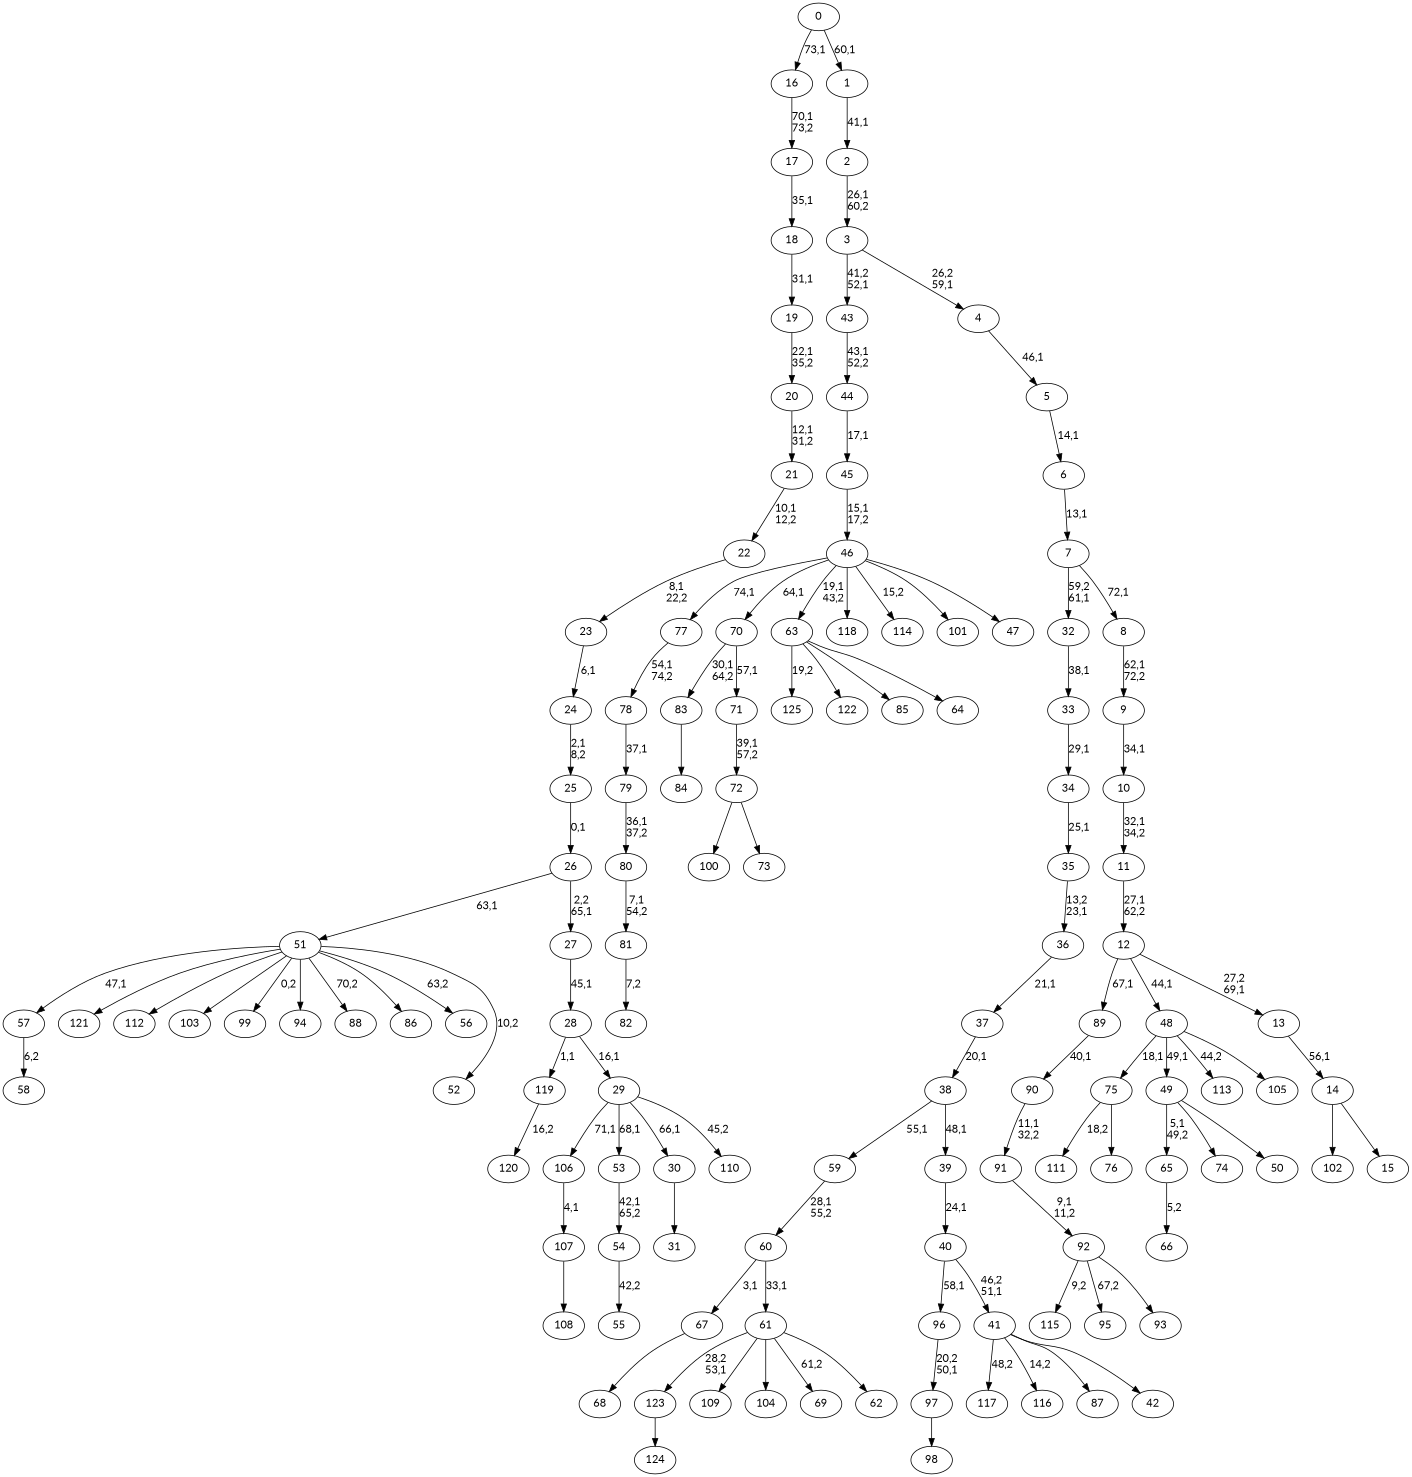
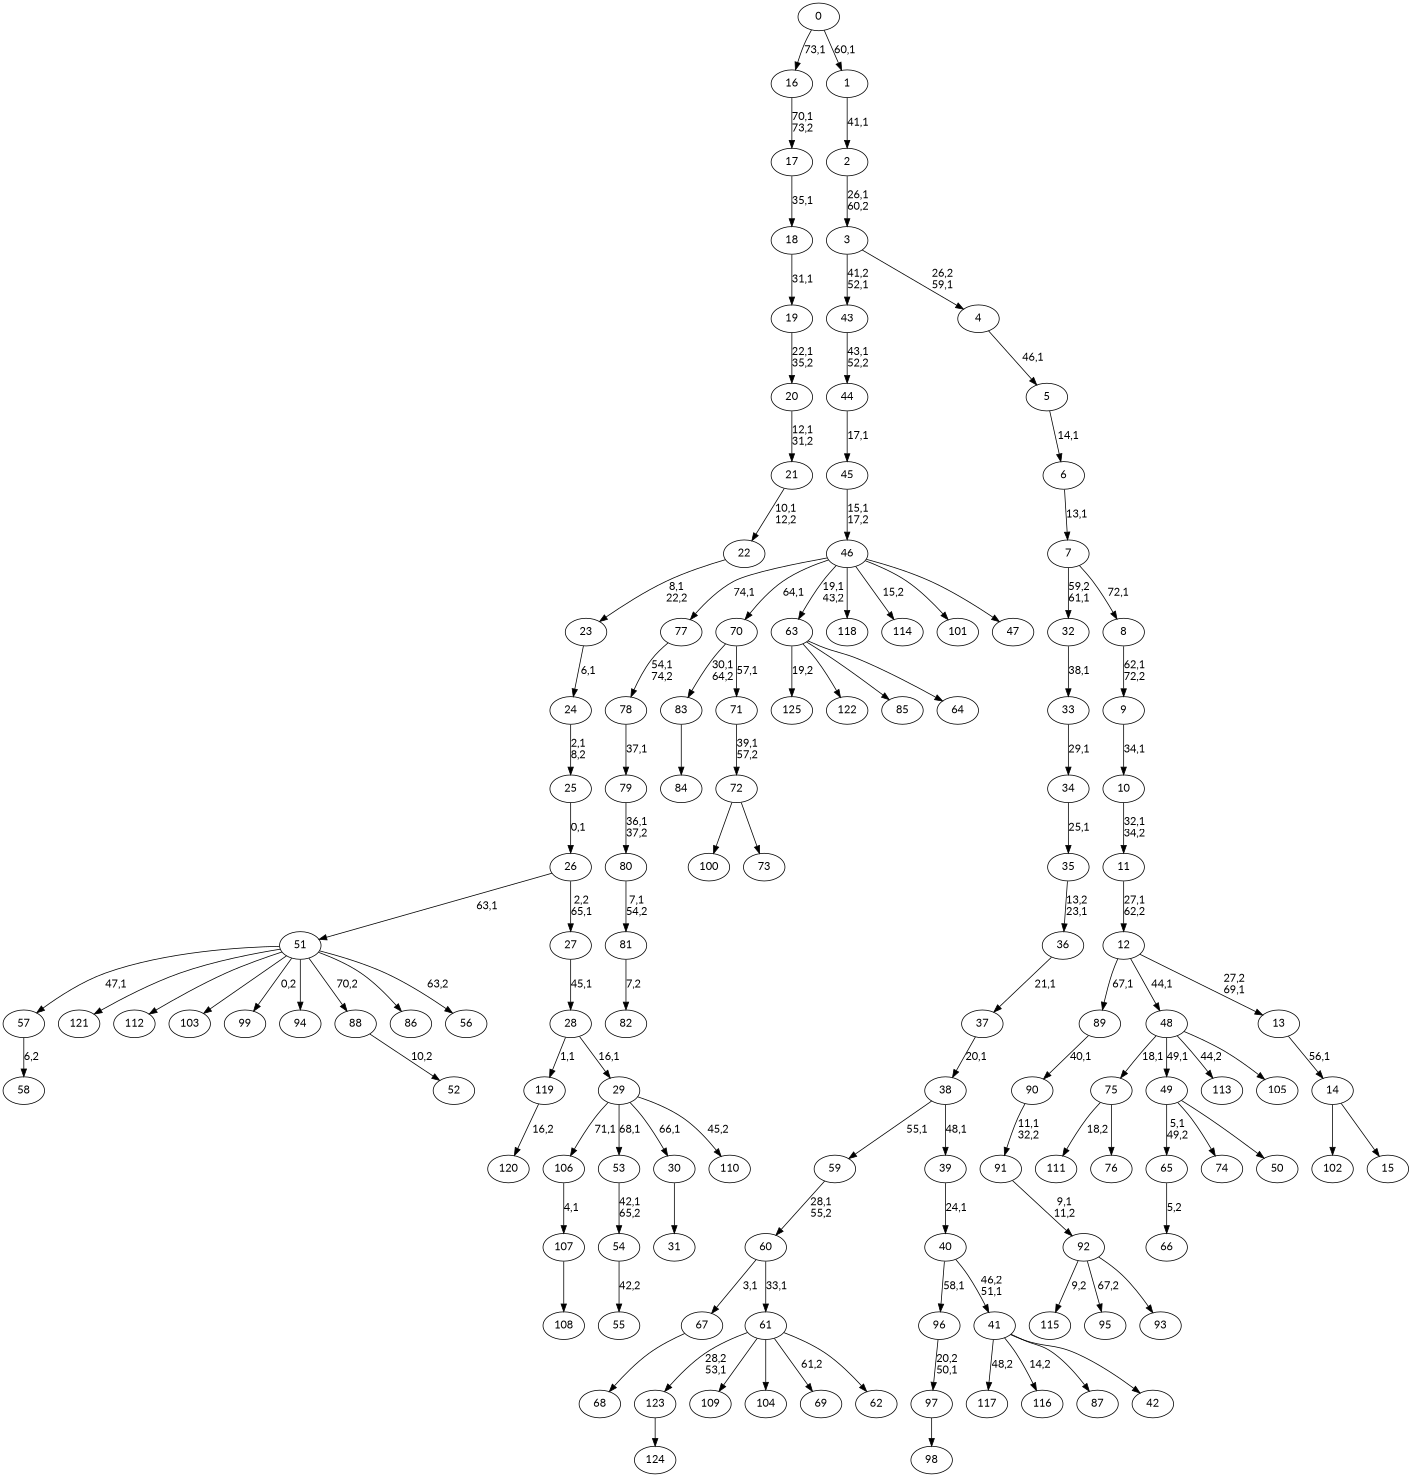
edge "51" -> "52": now "88" -> "52"
